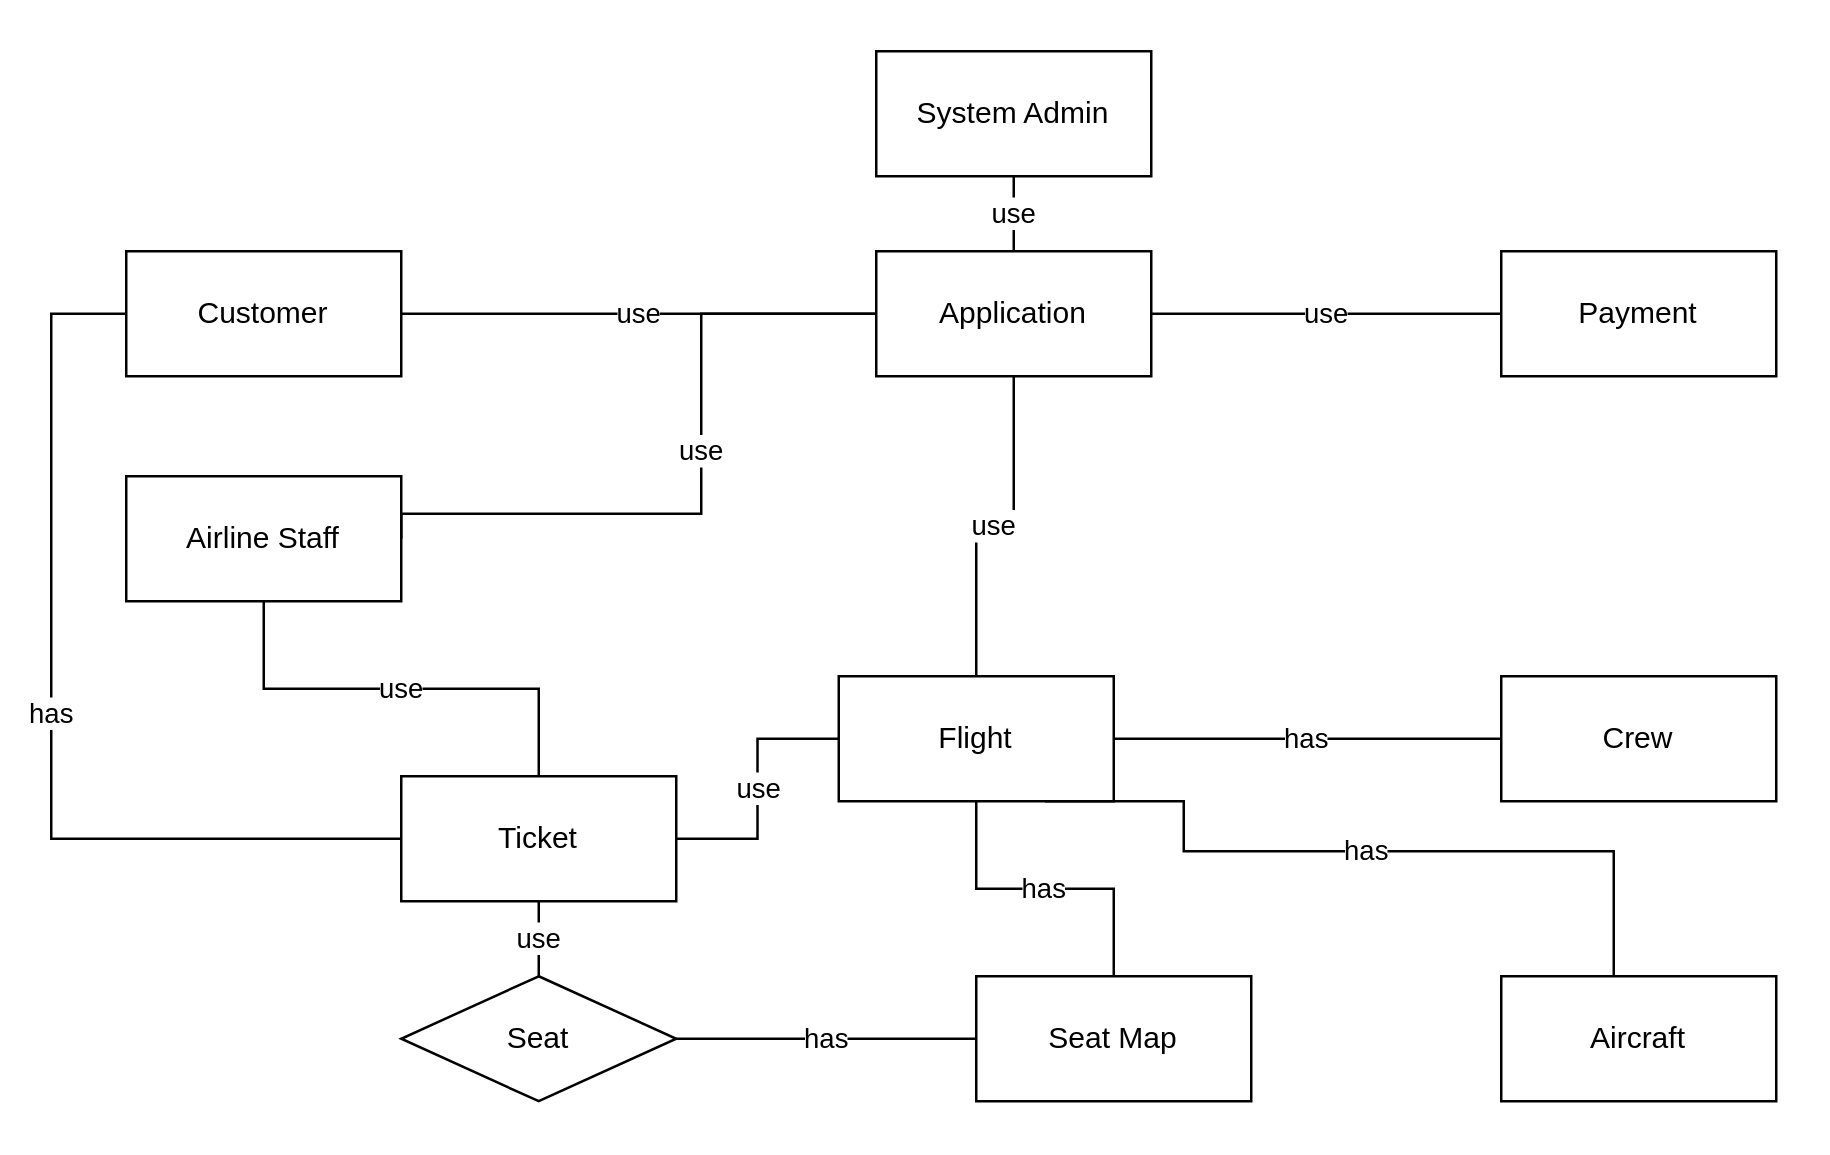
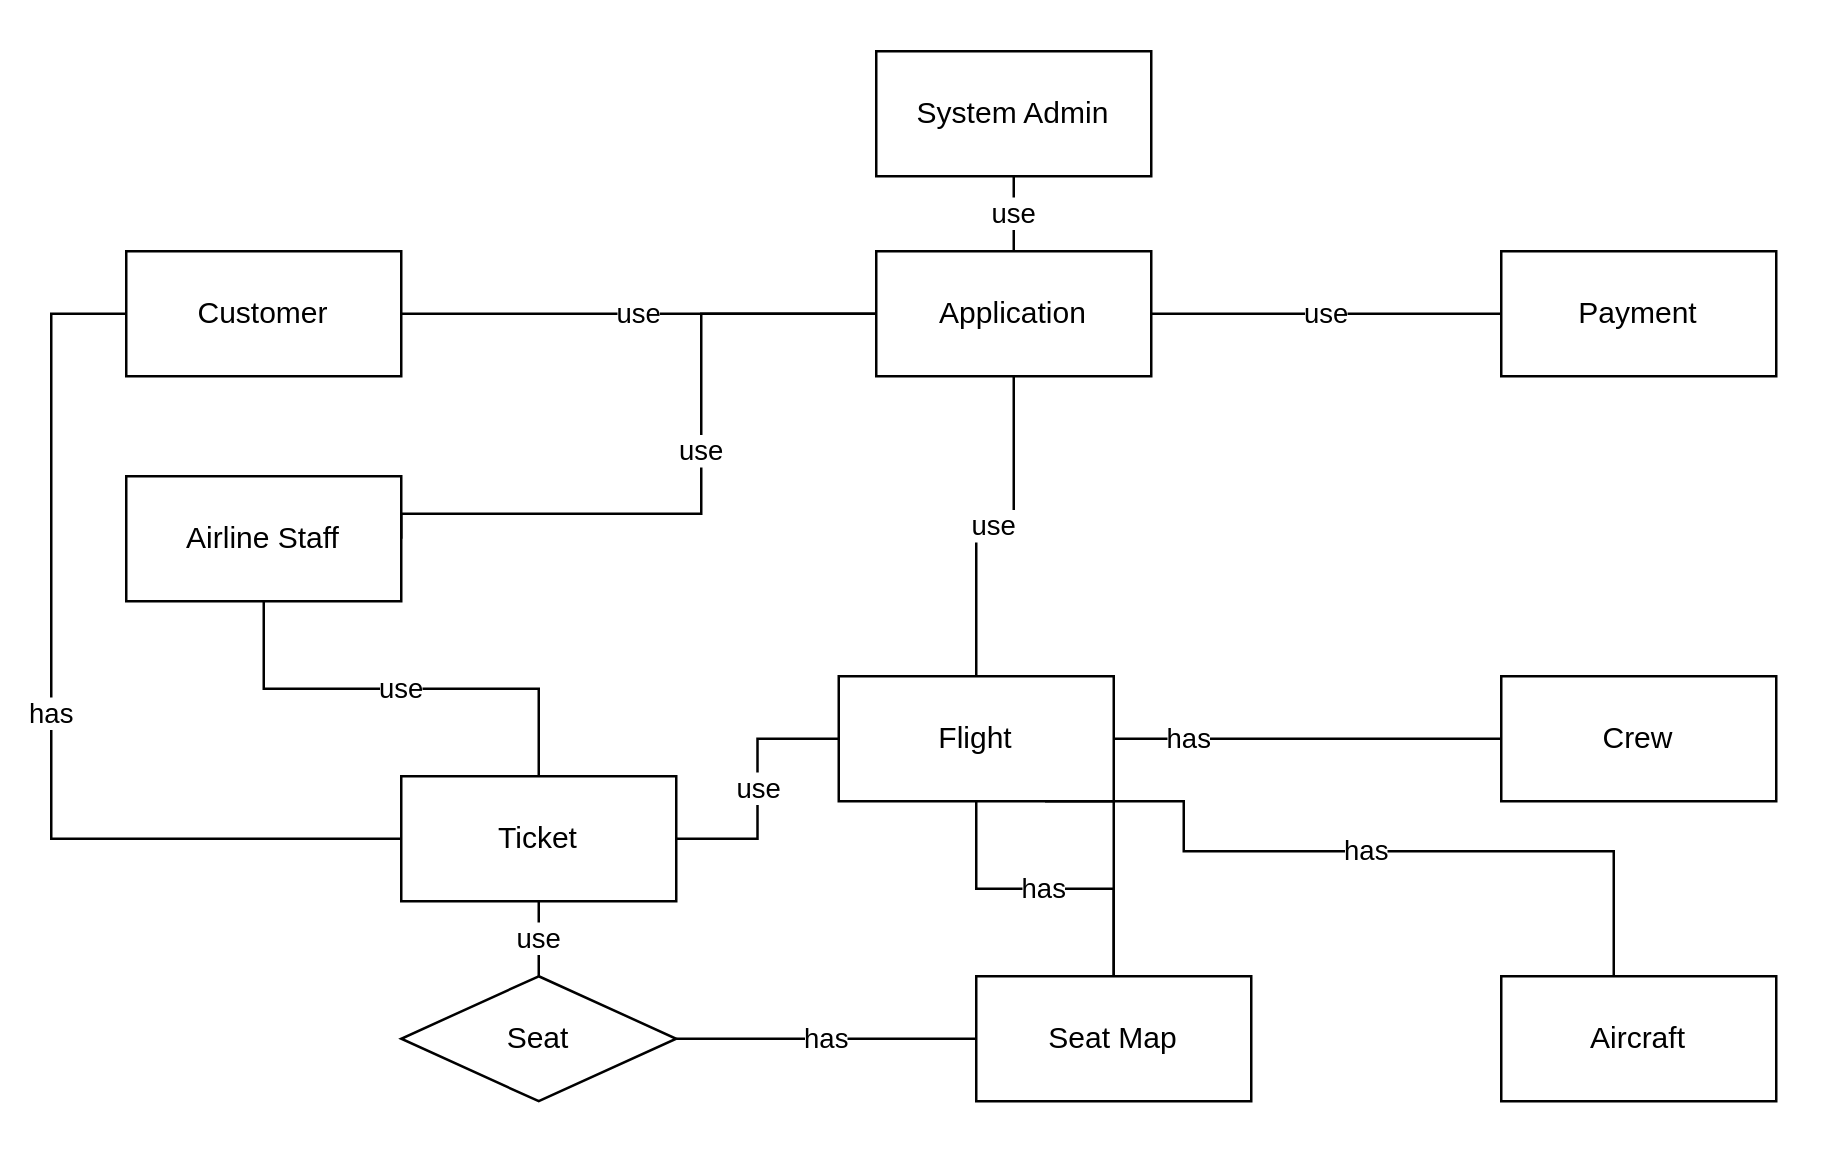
edge "Flight" -- "Crew": now "Seat Map" -- "Crew"
